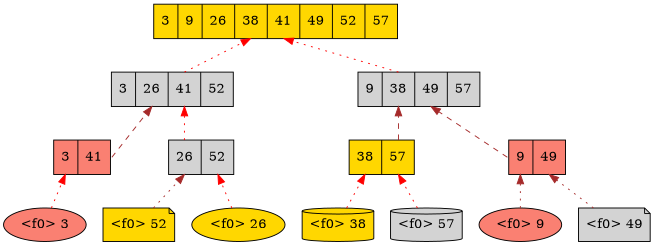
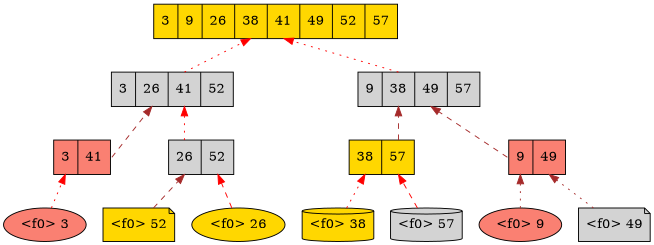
edge "<f0> 52" -> "26": style dotted -> dashed
edge "<f0> 57" -> "38": style dotted -> dashed
edge "<f0> 26" -> "26": style dotted -> dashed
